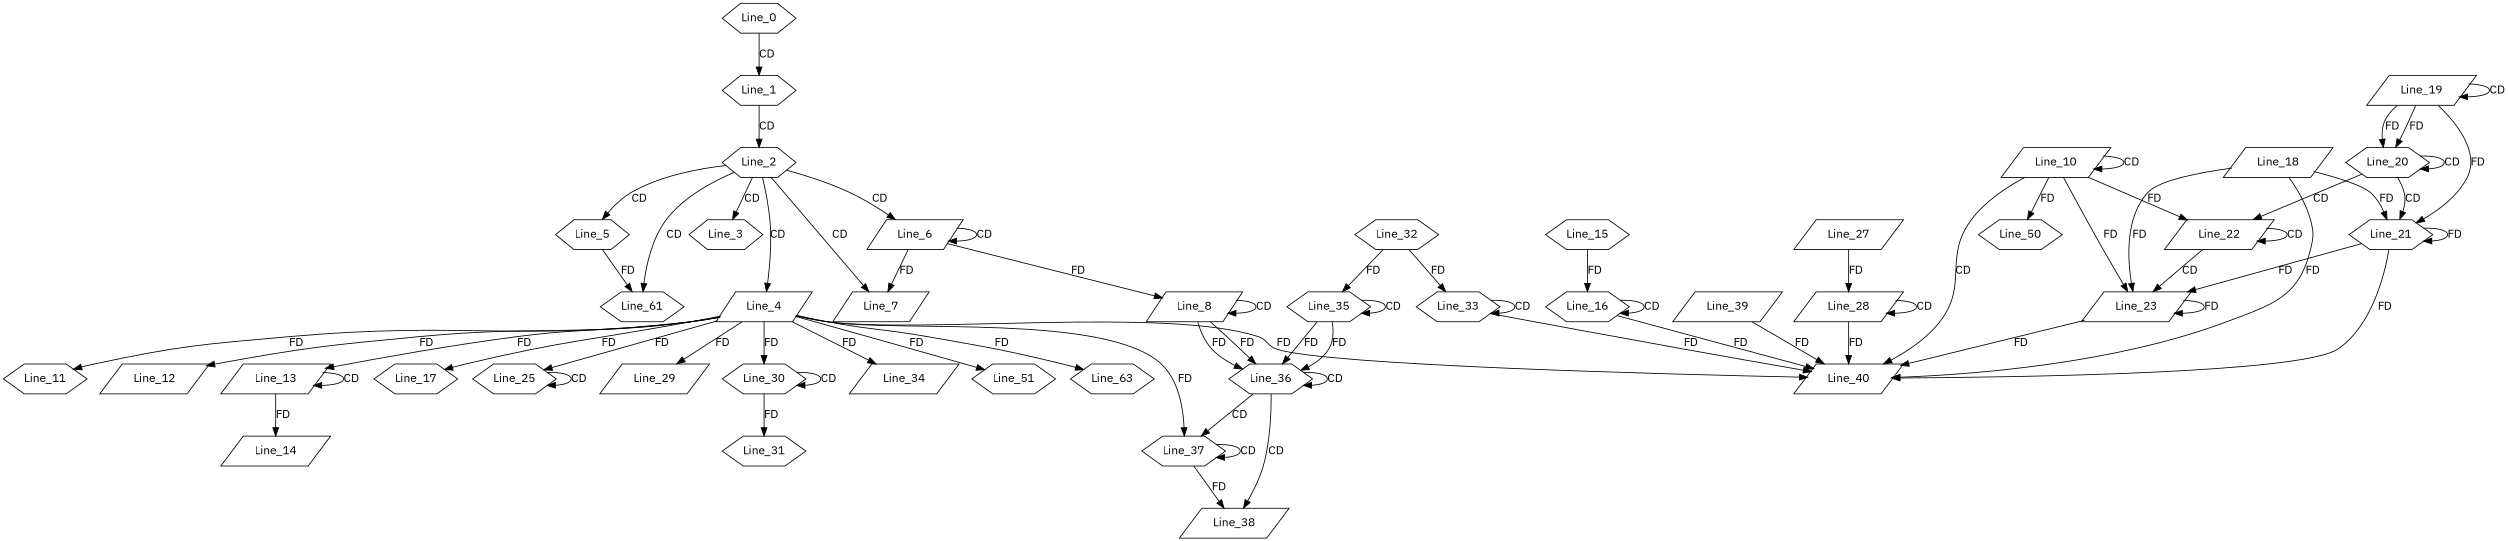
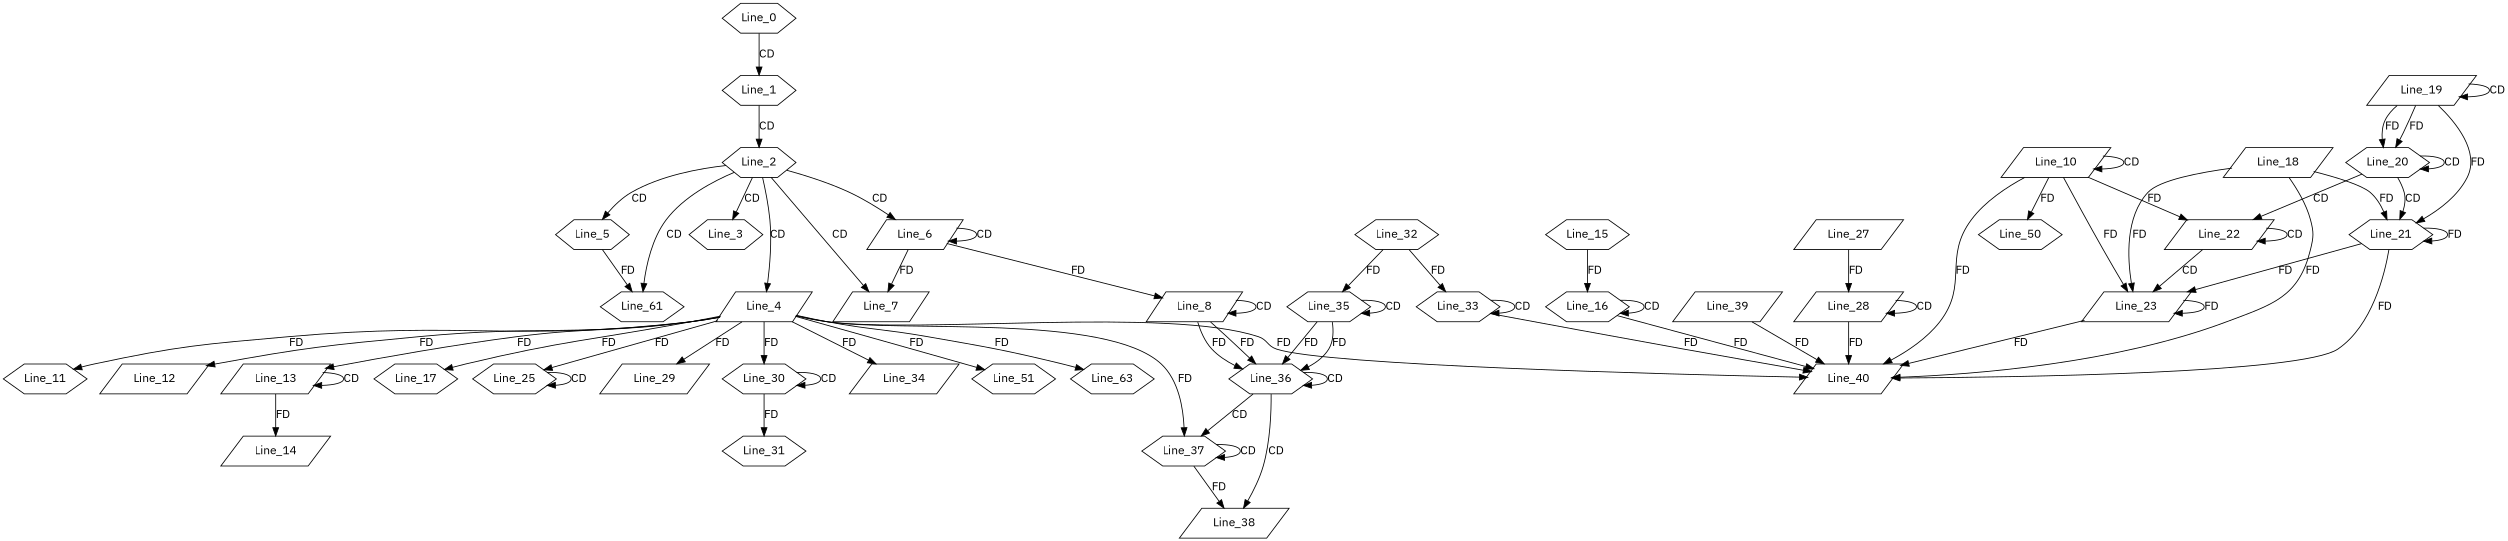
edge "Line_10" -> "Line_40": label "CD" -> "FD"
